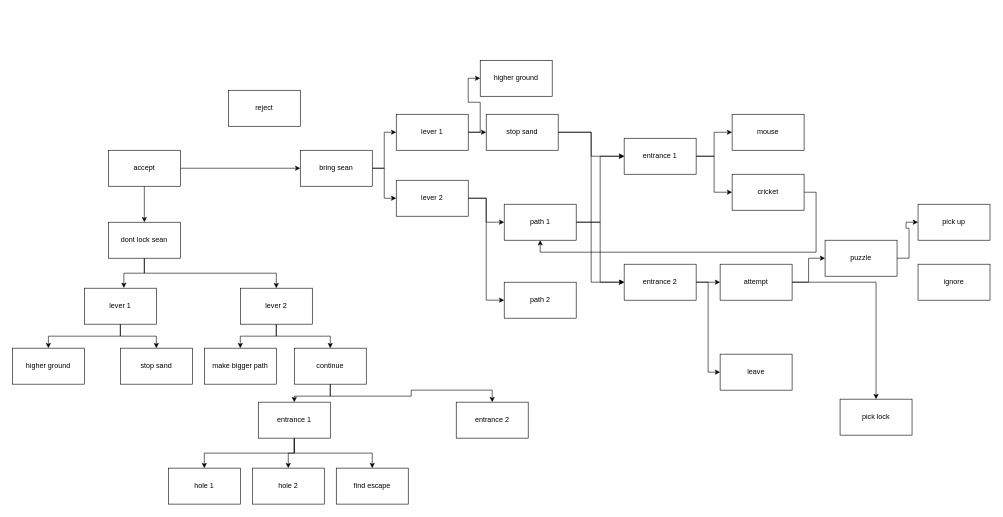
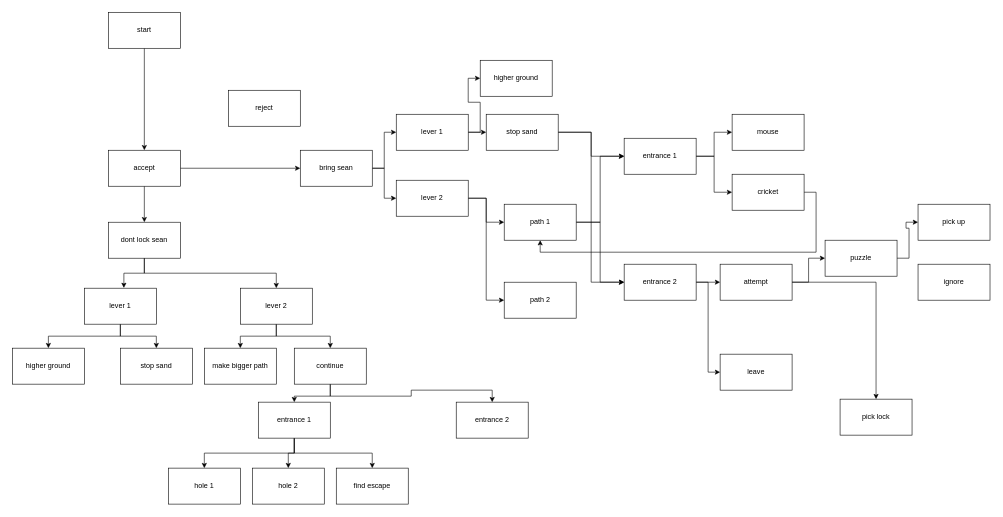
node "start": added
edge "start" -> "accept": added
